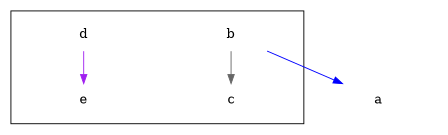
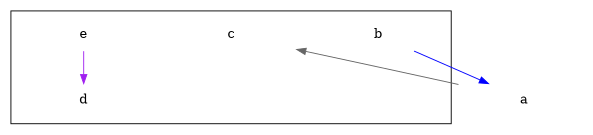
edge "d" -> "e": reversed
edge "b" -> "c": now "a" -> "c"
